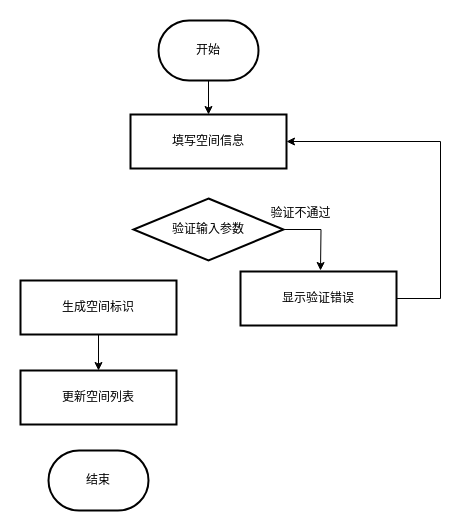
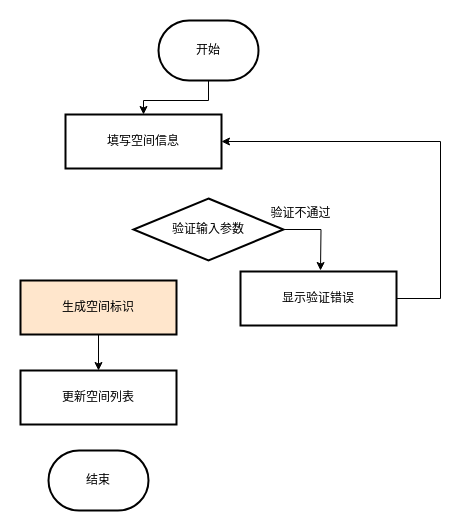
node "填写空间信息": moved (209, 142) -> (144, 142)
node "生成空间标识": fillcolor #ffffff -> #ffe6cc
